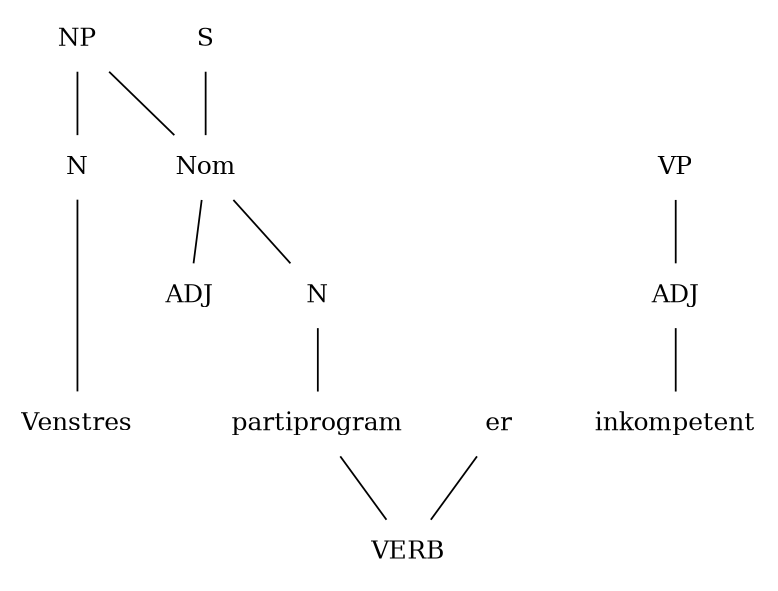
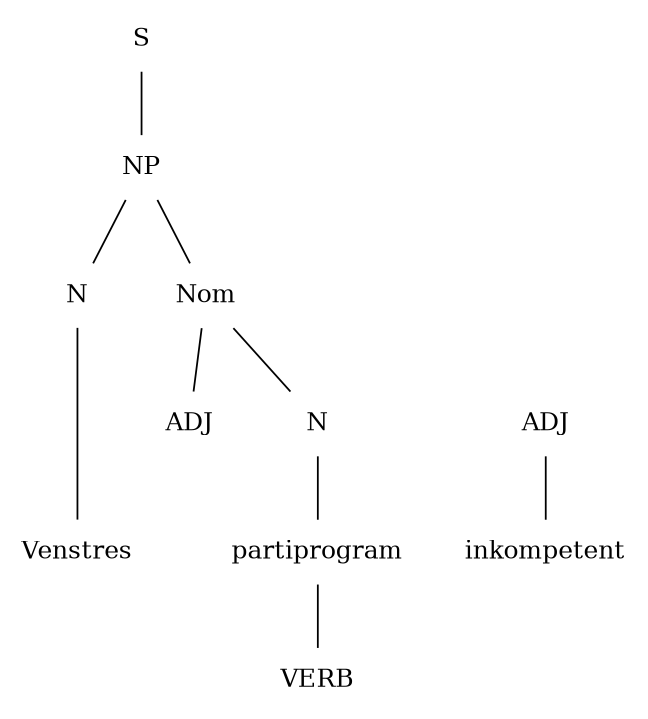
edge "S" -- "Nom": now "S" -- "NP"
node "VP": removed
node "er": removed
